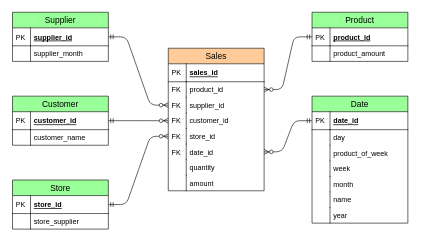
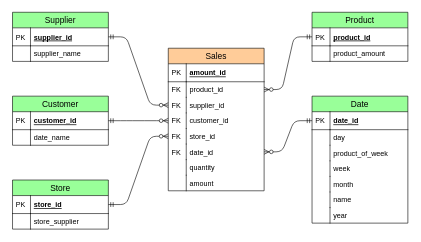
node "supplier_month": label "supplier_month" -> "supplier_name"
node "sales_id": label "sales_id" -> "amount_id"
node "customer_name": label "customer_name" -> "date_name"
